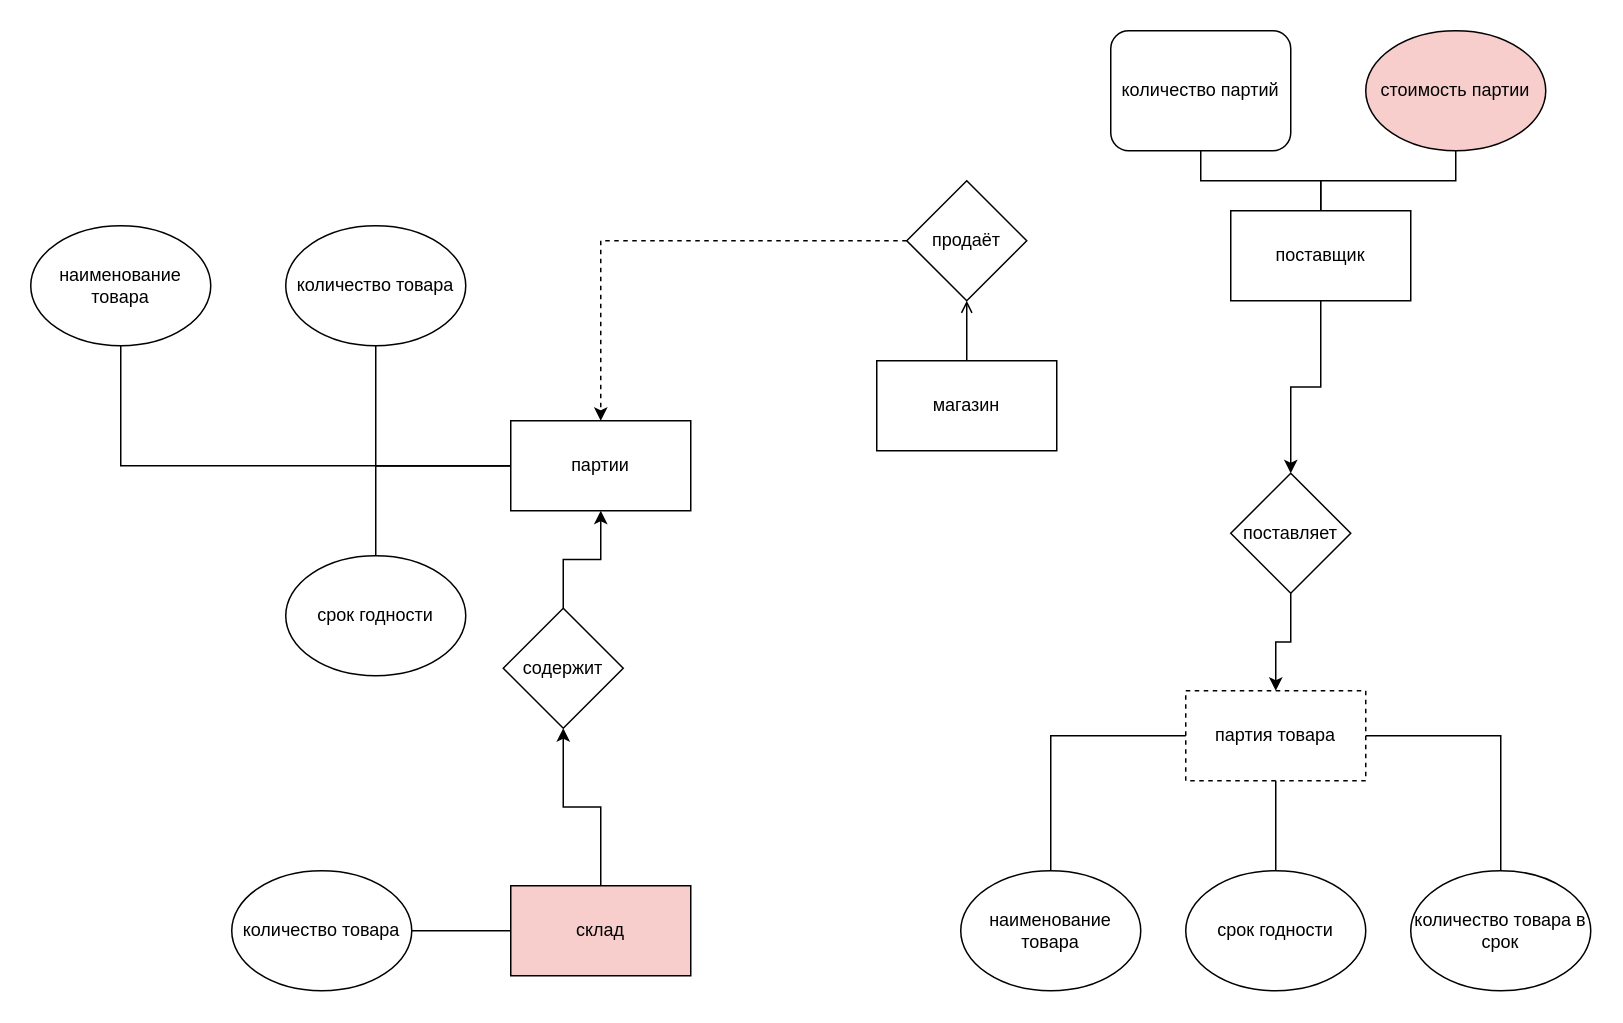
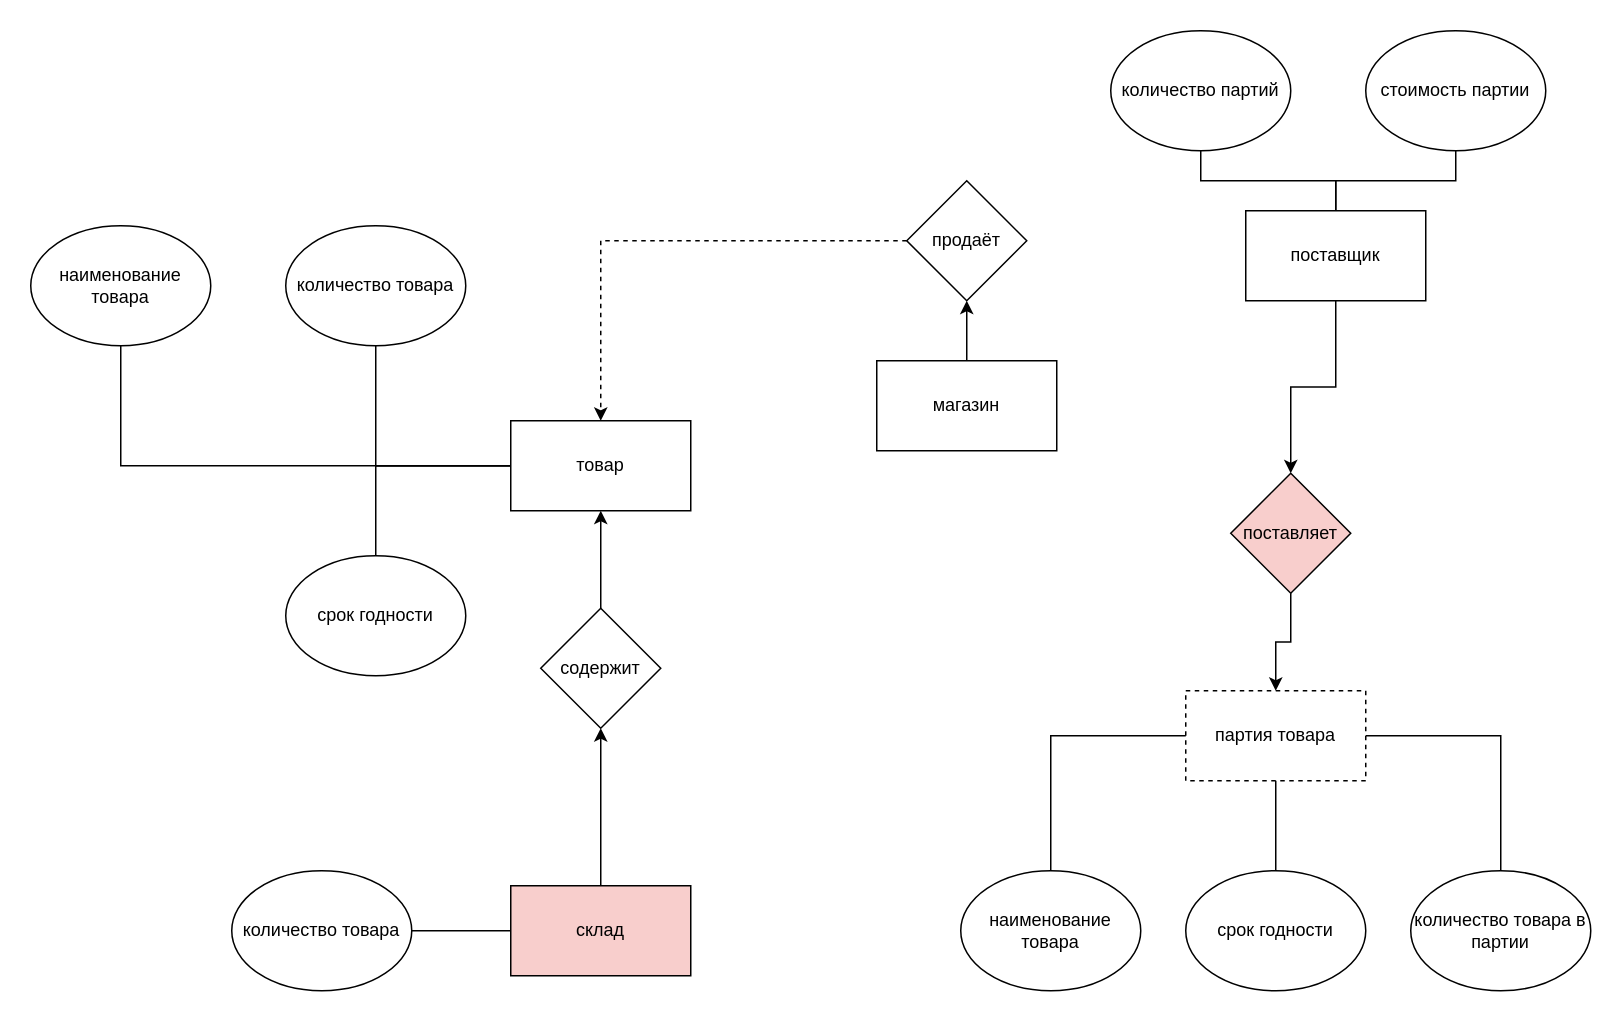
node "количество партий": shape rounded rectangle -> ellipse
node "стоимость партии": fillcolor #f8cecc -> #ffffff
node "поставщик": moved (1321, 256) -> (1336, 256)
edge "магазин" -> "продаёт": arrowhead open -> classic
node "партии": label "партии" -> "товар"
node "поставляет": fillcolor #ffffff -> #f8cecc
node "содержит": moved (563, 668) -> (601, 668)
node "количество товара в срок": label "количество товара в срок" -> "количество товара в партии"
